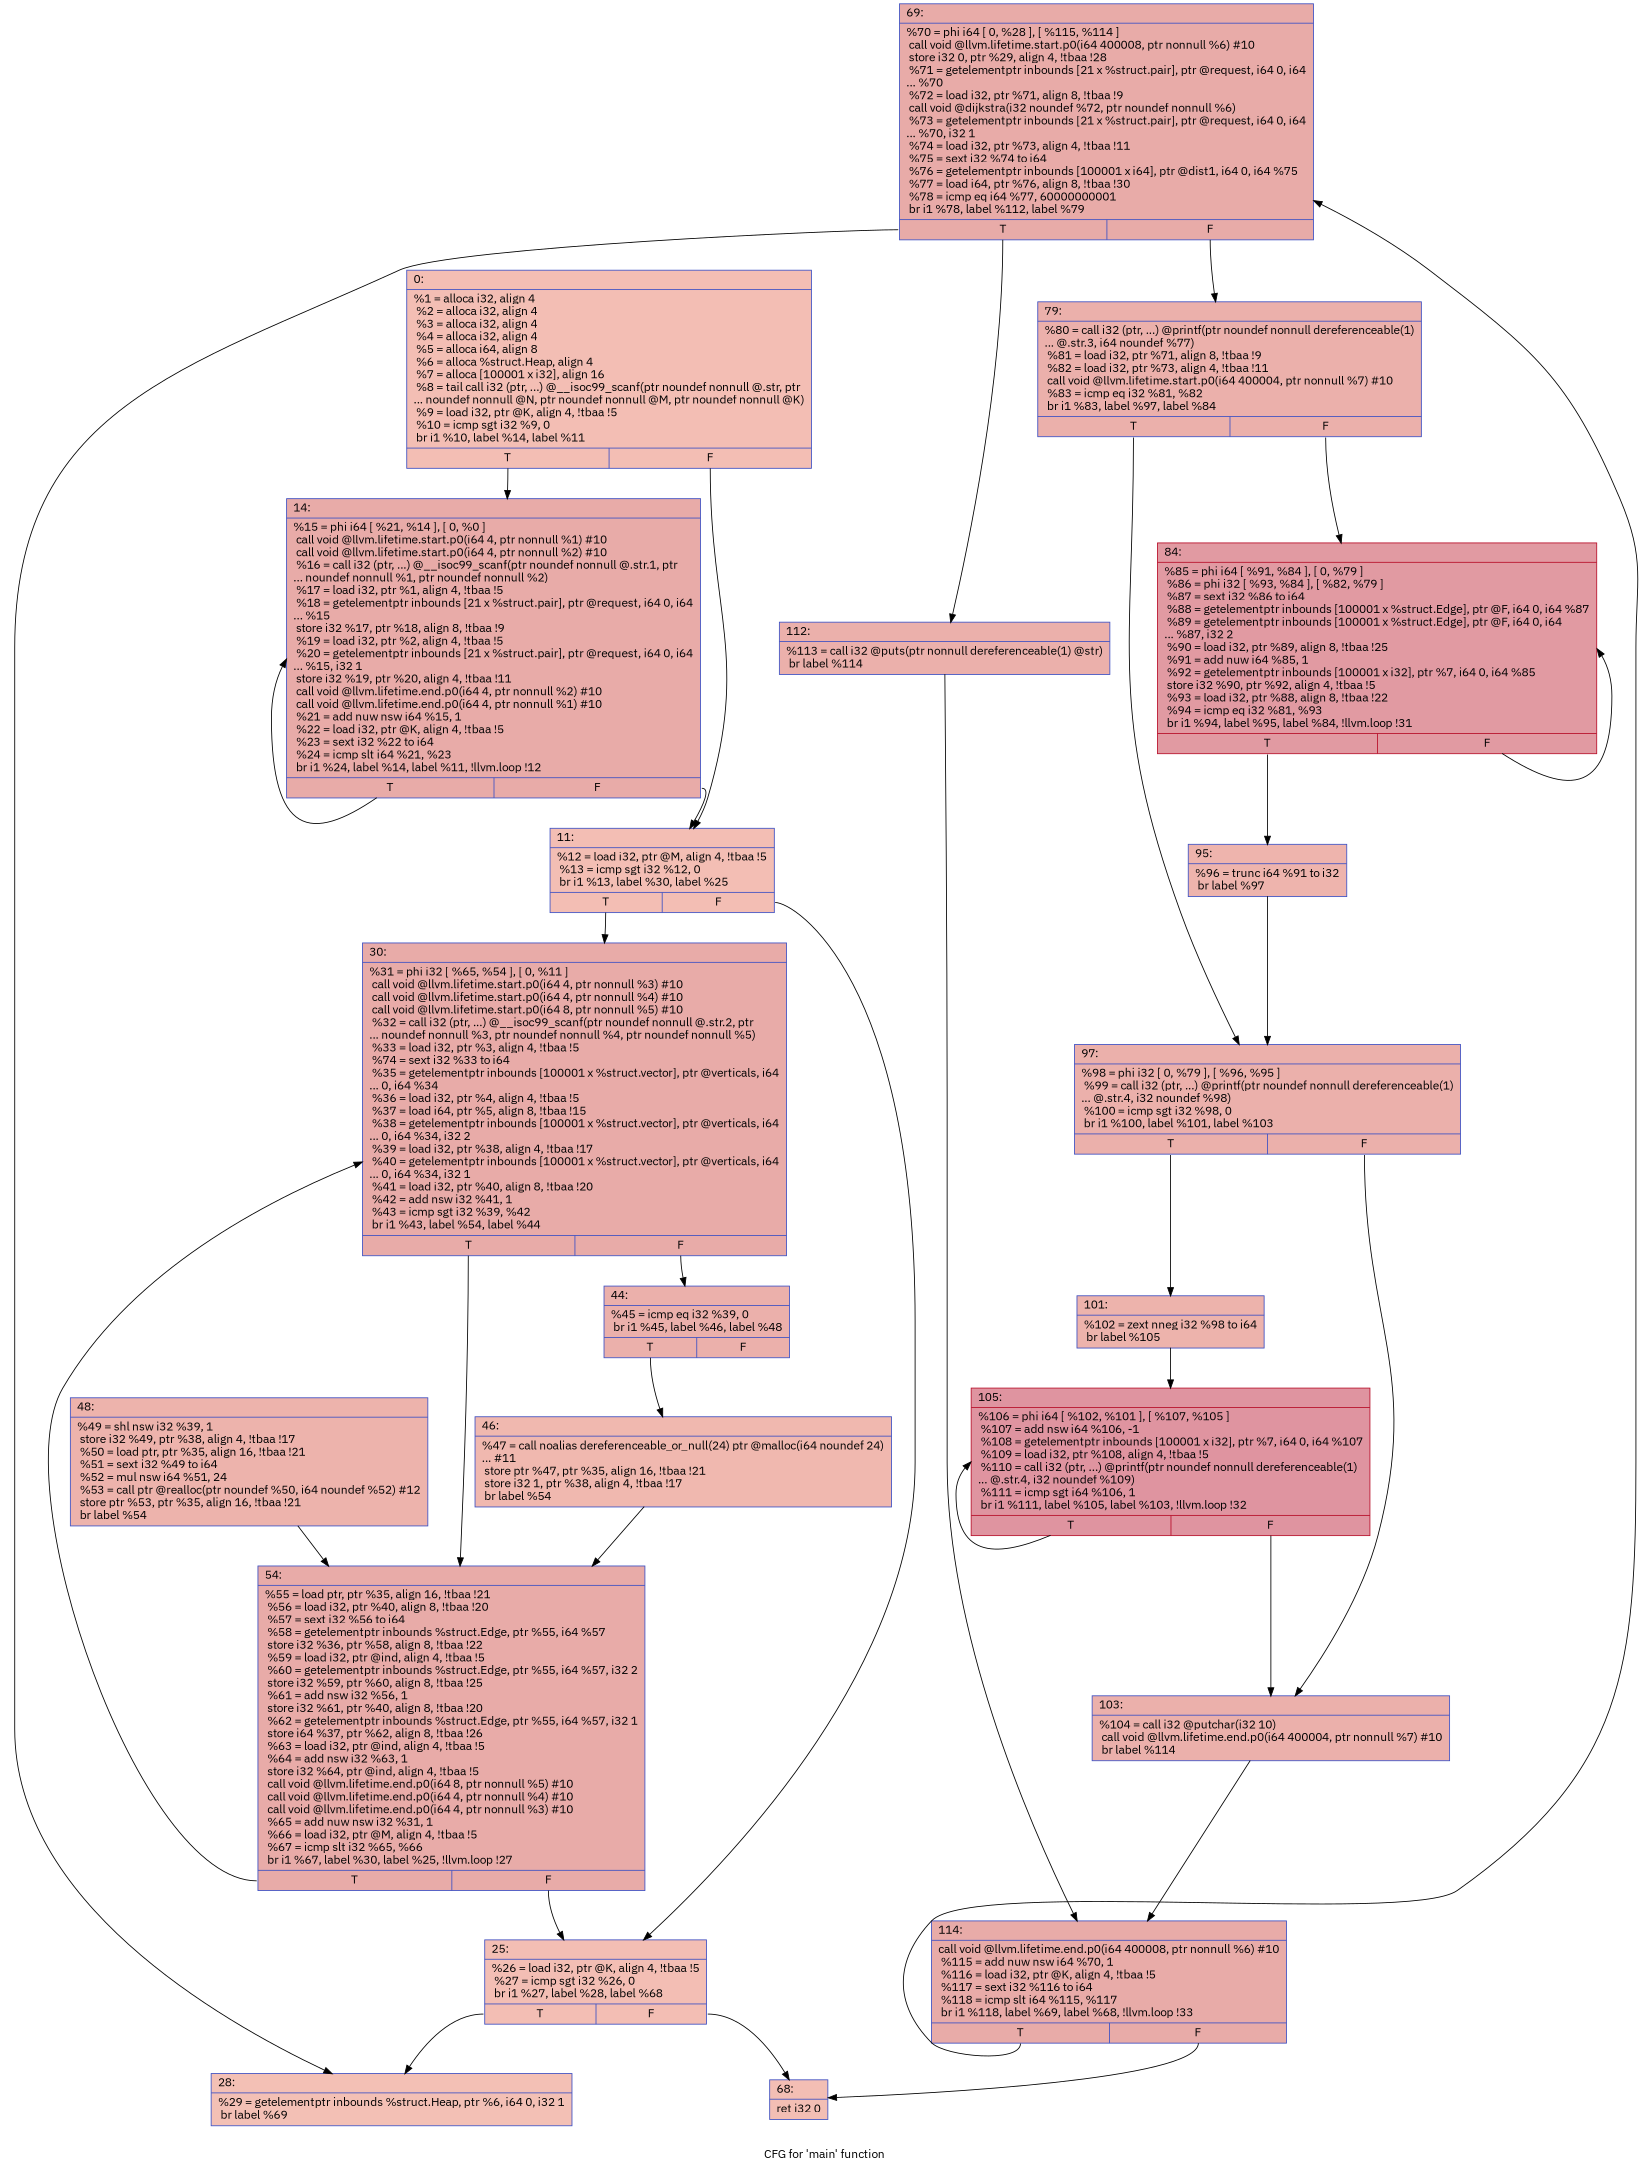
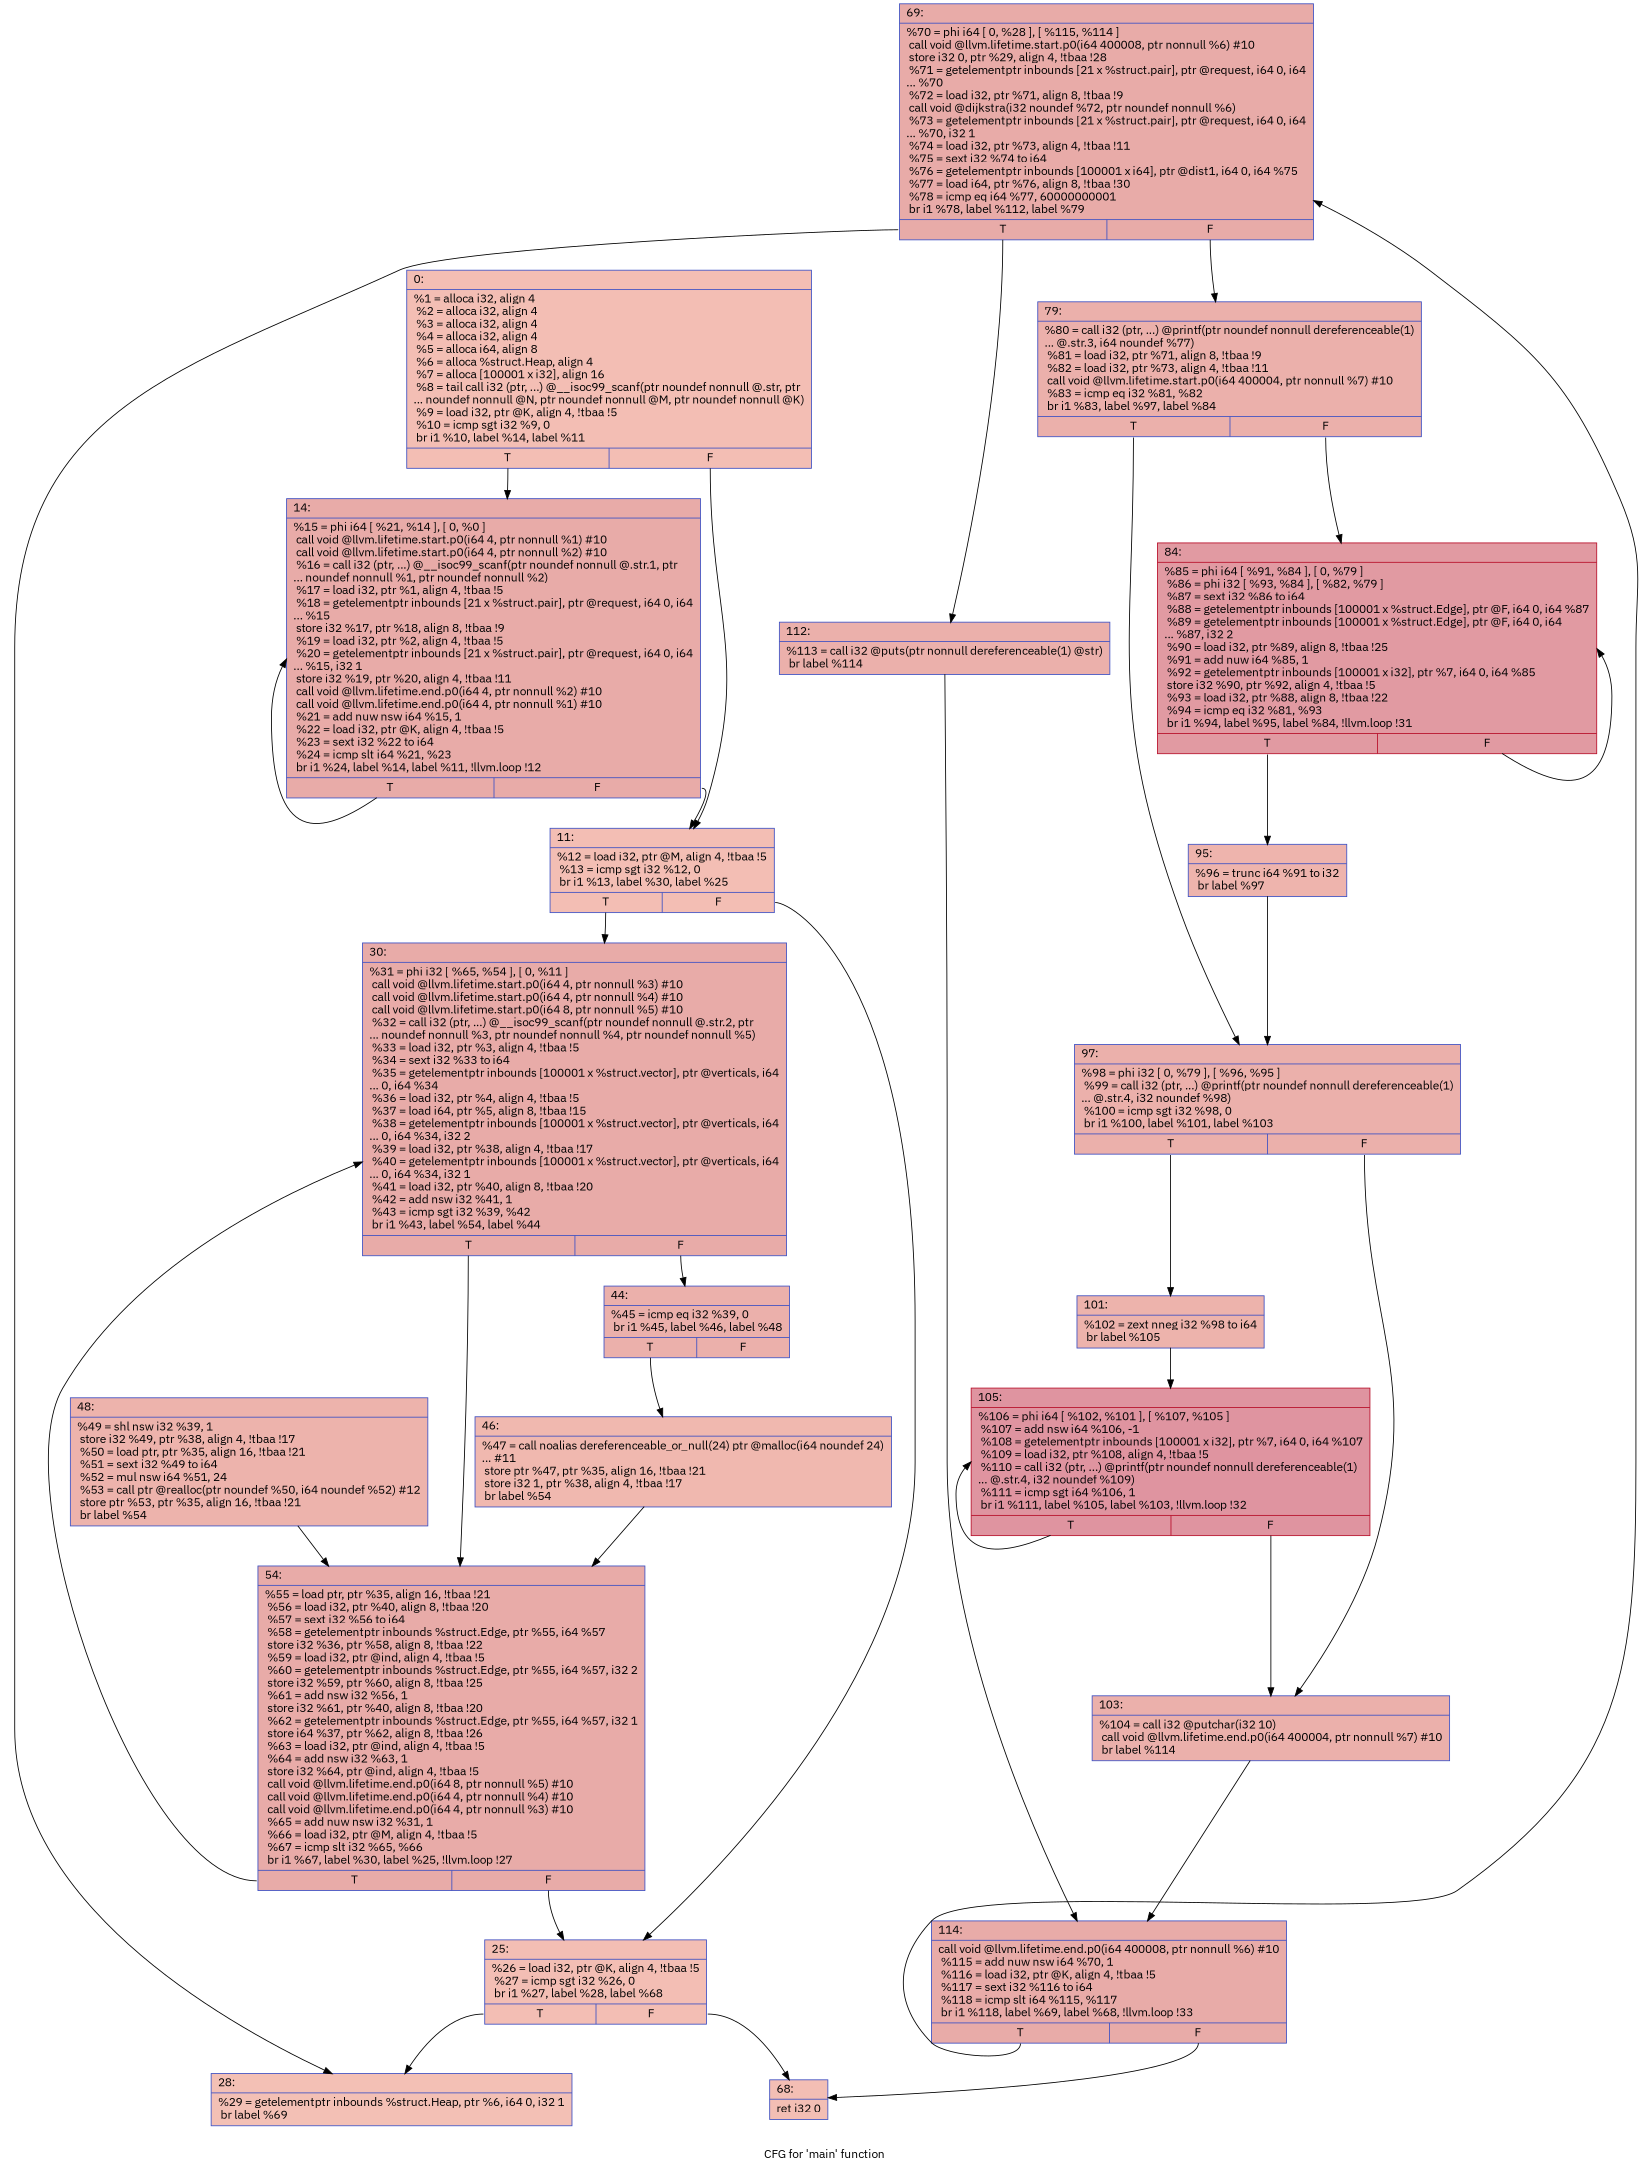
node "30:": text "%74 = sext i32 %33 to i64" -> "%34 = sext i32 %33 to i64"
